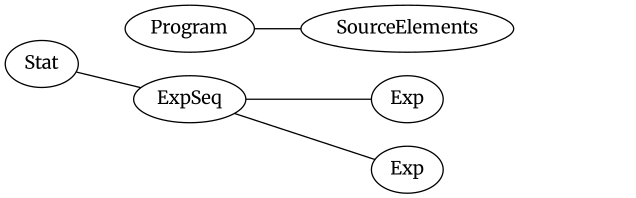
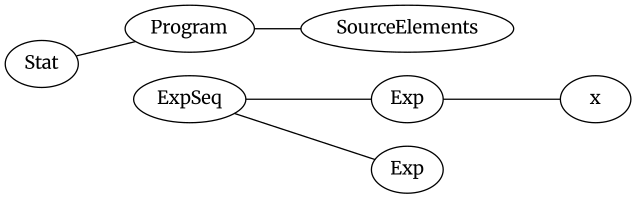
edge "Stat" -- "ExpSeq": now "Stat" -- "Program"
node "x": added
